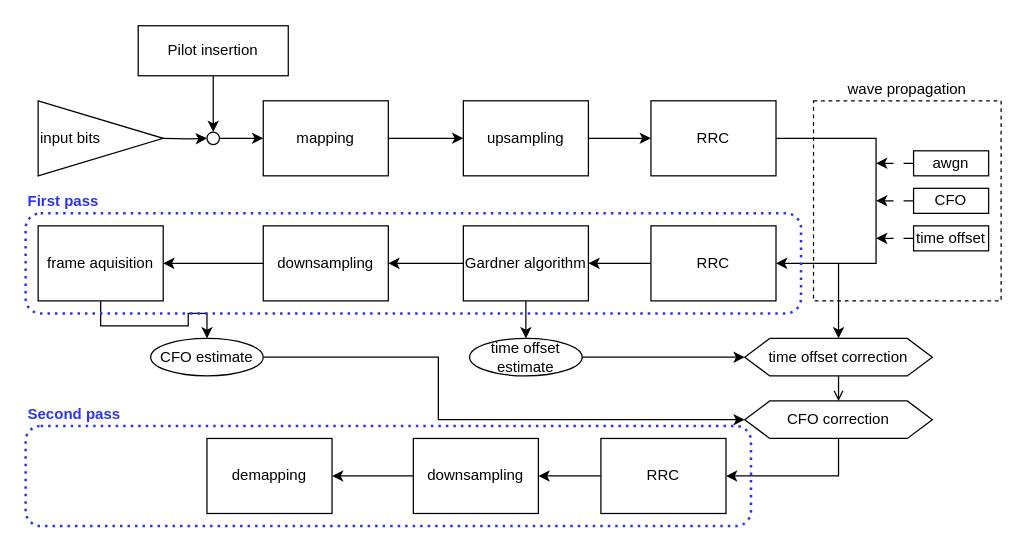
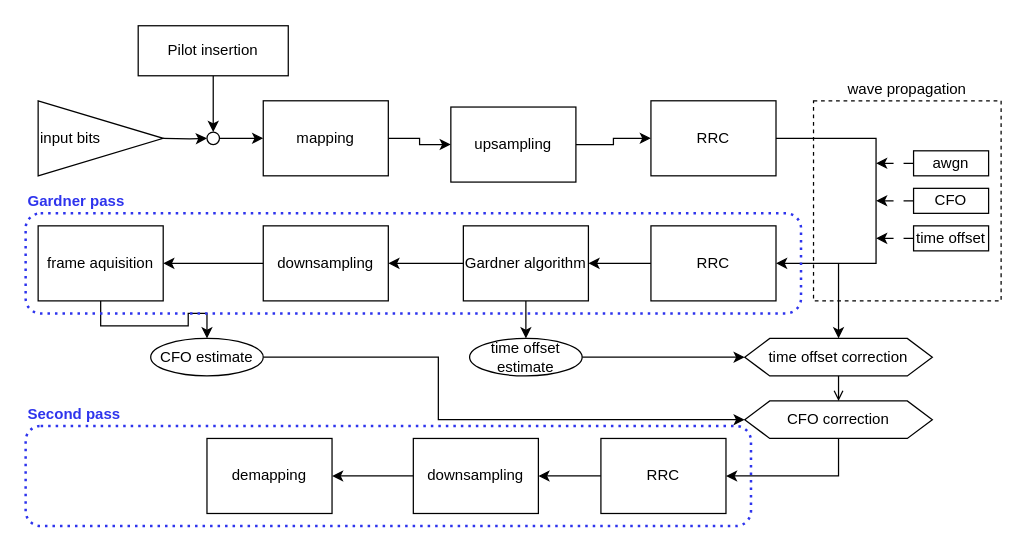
node "upsampling": moved (526, 138) -> (513, 144)
node "First pass": label "First pass" -> "Gardner pass"
